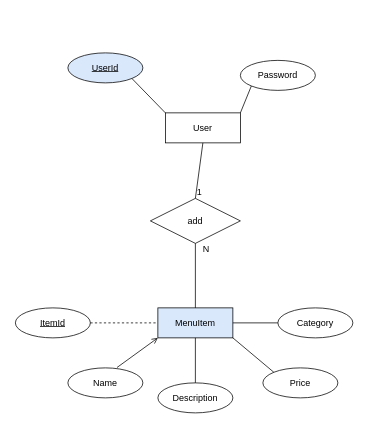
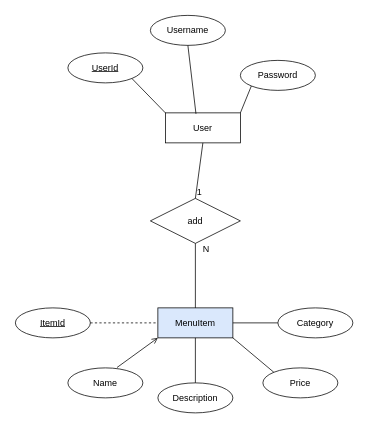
node "Username": added
node "UserId": fillcolor #dae8fc -> #ffffff
edge "Username" -- "User": added
